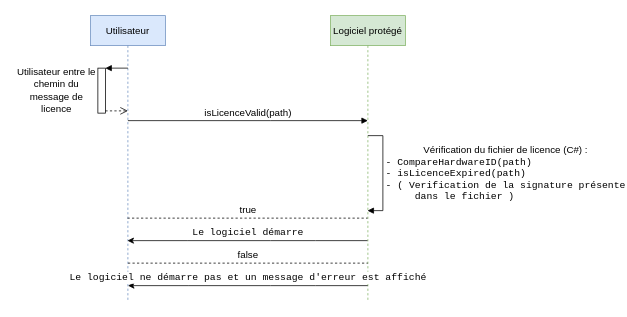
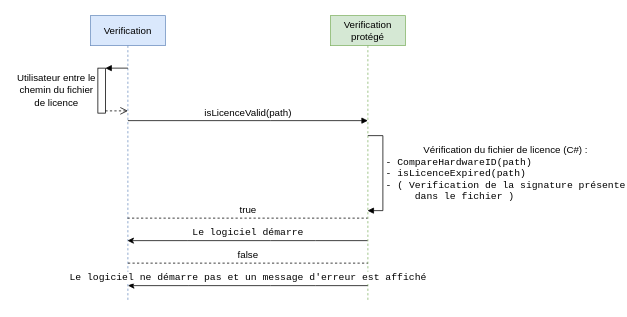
node "Utilisateur": label "Utilisateur" -> "Verification"
node "Logiciel protégé": label "Logiciel protégé" -> "Verification protégé"
node "Utilisateur entre le chemin du message de licence": label "Utilisateur entre le chemin du message de licence" -> "Utilisateur entre le chemin du fichier de licence"
